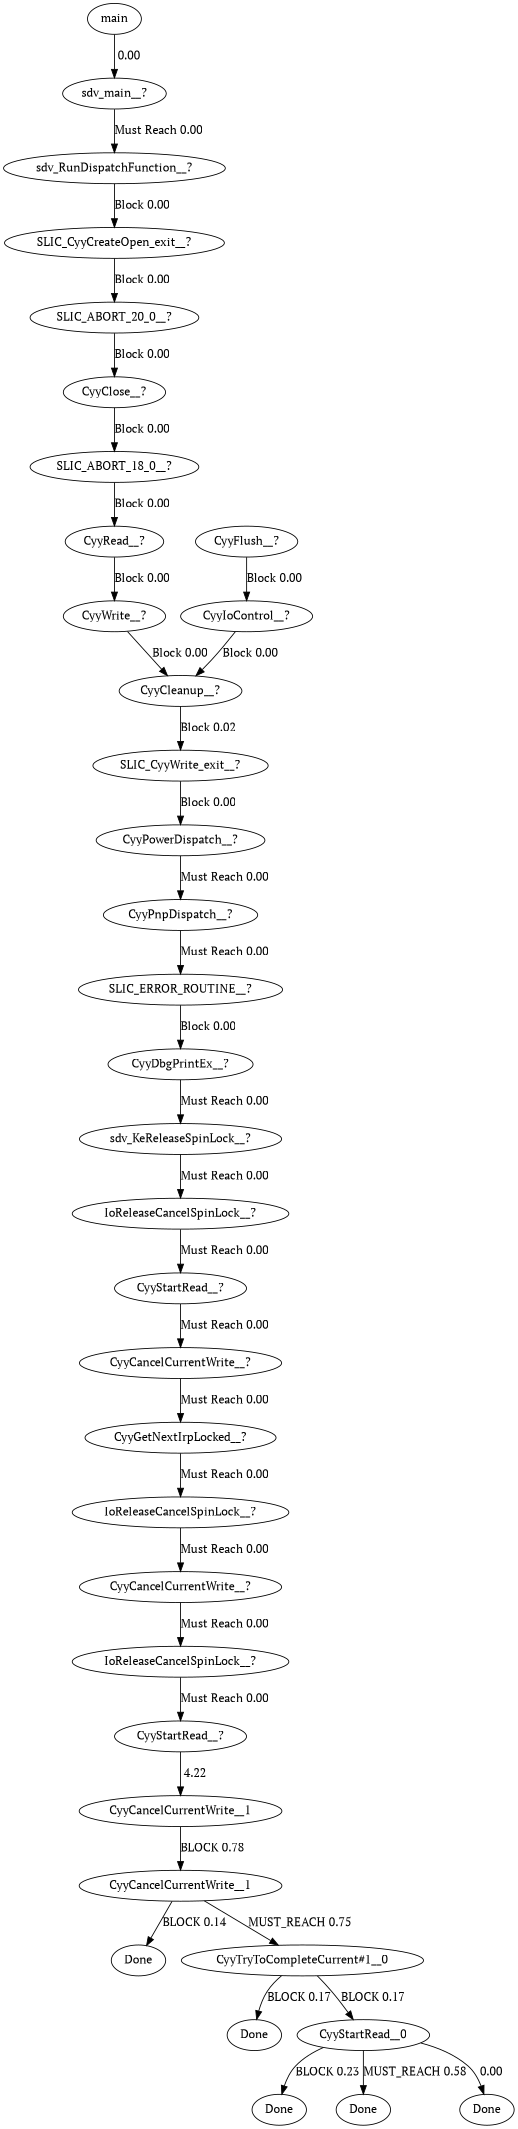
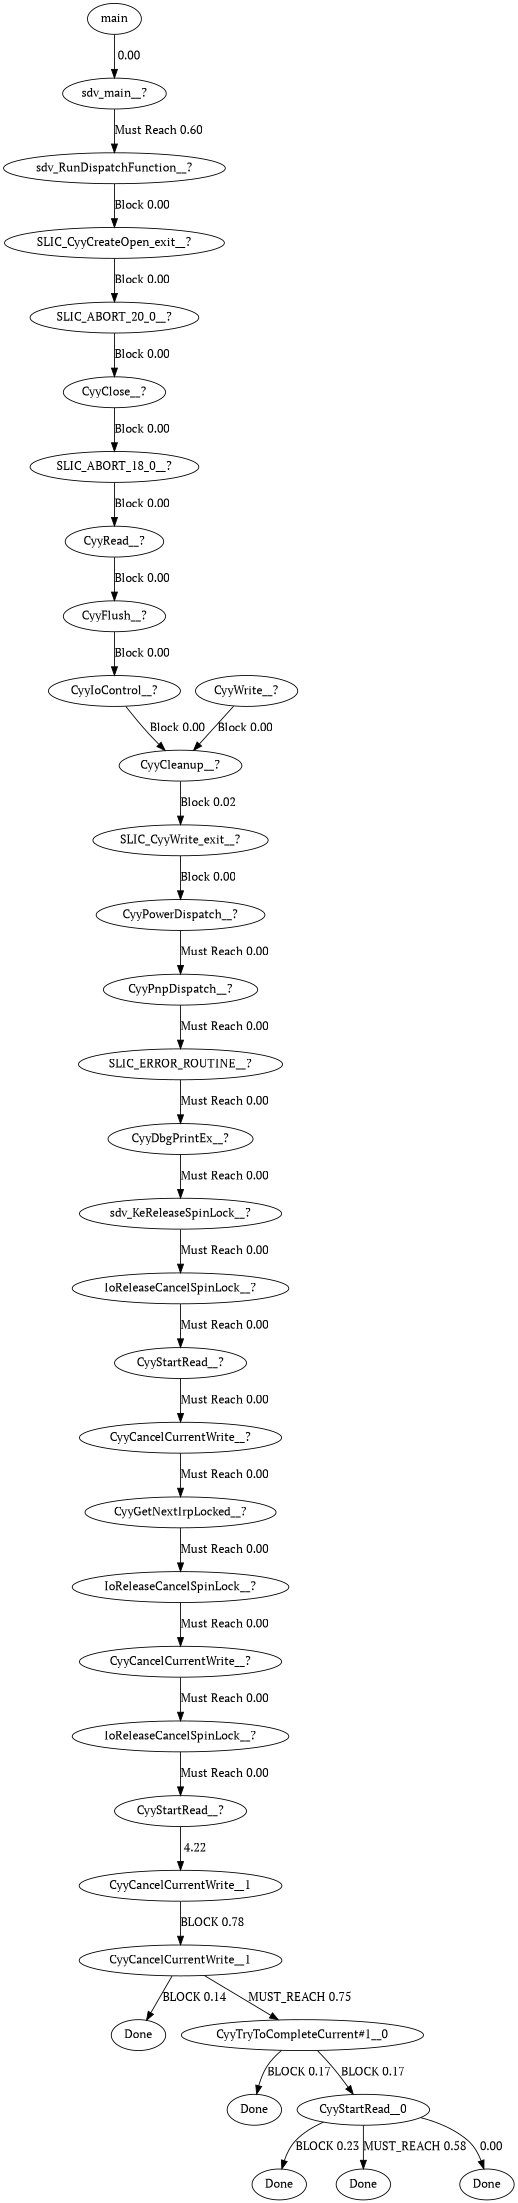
edge "sdv_main__?" -> "sdv_RunDispatchFunction__?": label "Must Reach 0.00" -> "Must Reach 0.60"
edge "CyyRead__?" -> "CyyWrite__?": now "CyyRead__?" -> "CyyFlush__?"
edge "SLIC_ERROR_ROUTINE__?" -> "CyyDbgPrintEx__?": label "Block 0.00" -> "Must Reach 0.00"
